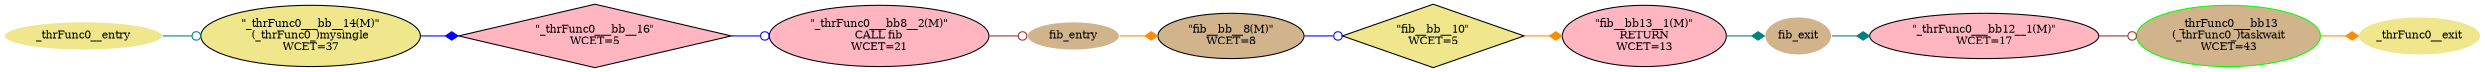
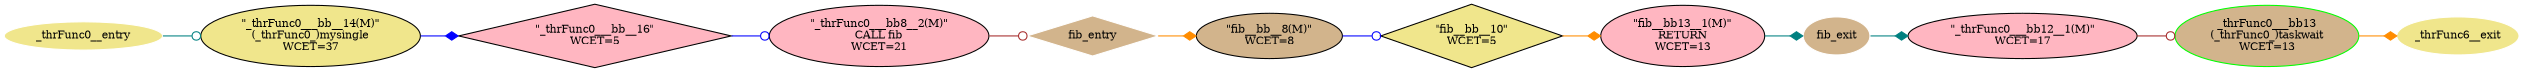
node "fib_entry": shape ellipse -> diamond
node "_thrFunc0___bb13 (_thrFunc0_)taskwait WCET=43": label "_thrFunc0___bb13 (_thrFunc0_)taskwait WCET=43" -> "_thrFunc0___bb13 (_thrFunc0_)taskwait WCET=13"
node "_thrFunc0__exit": label "_thrFunc0__exit" -> "_thrFunc6__exit"
